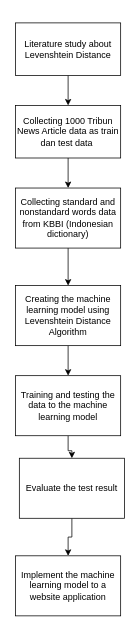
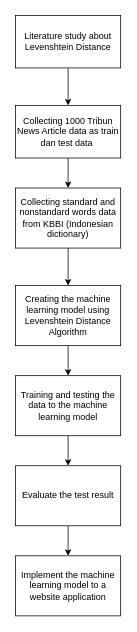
node "Literature study about Levenshtein Distance": moved (68, 49) -> (68, 42)
node "Evaluate the test result": moved (72, 488) -> (68, 495)
